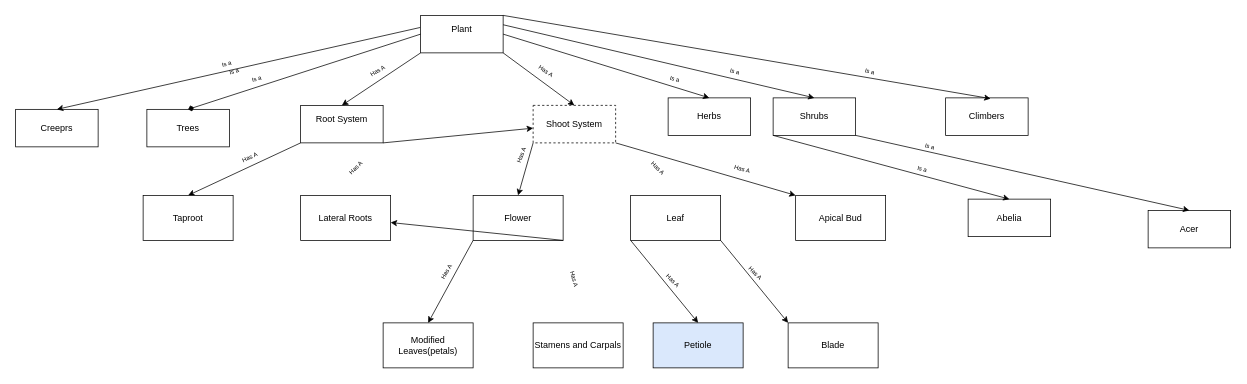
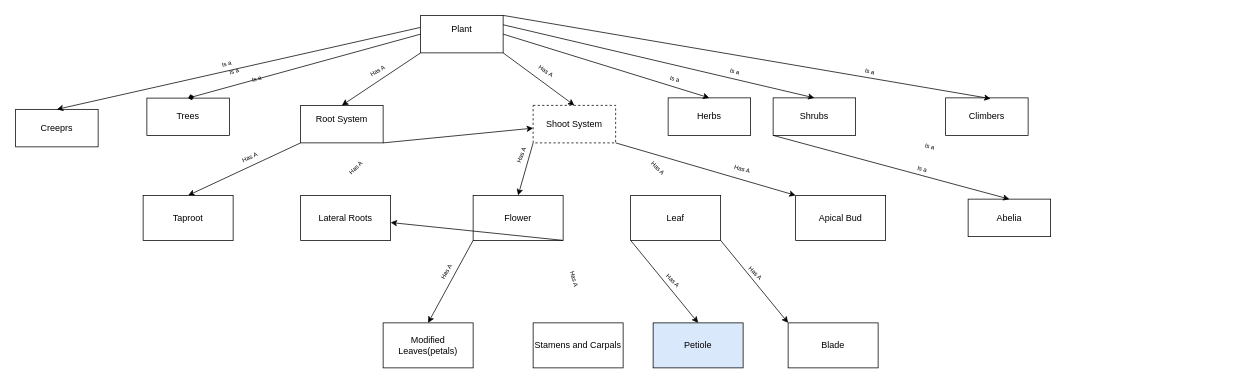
node "Trees": moved (188, 128) -> (188, 117)
edge "Shrubs" -> "Acer": removed
node "Acer": removed
